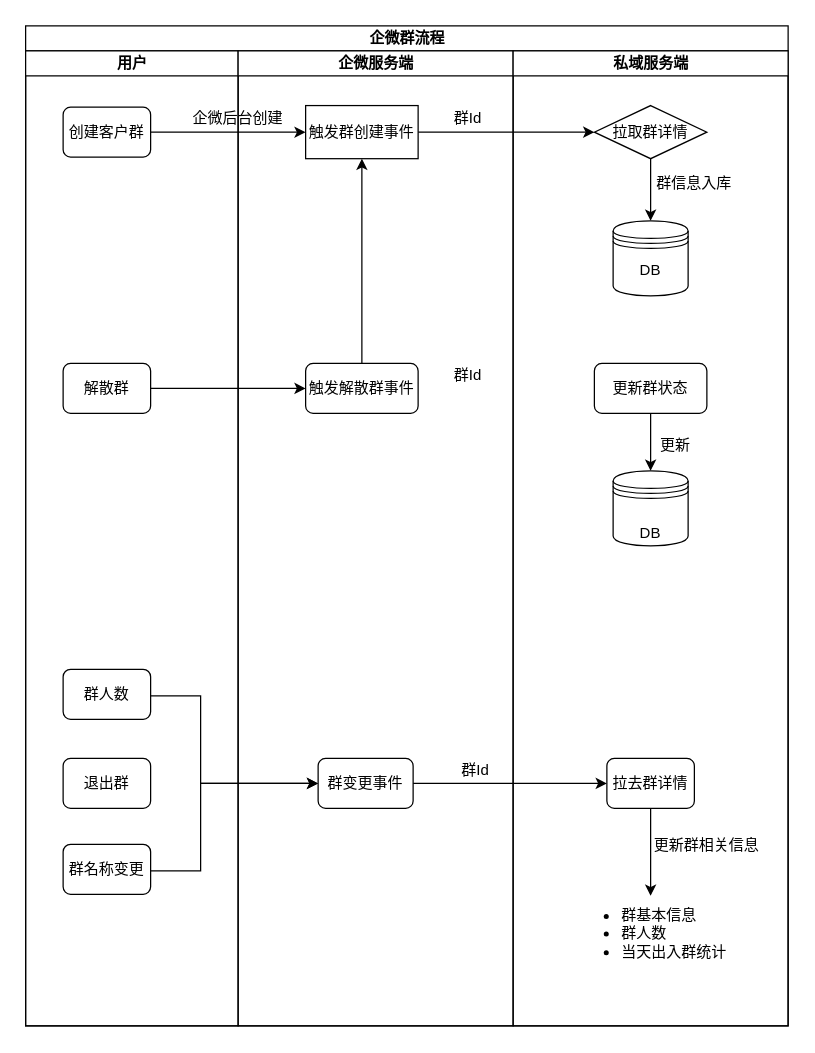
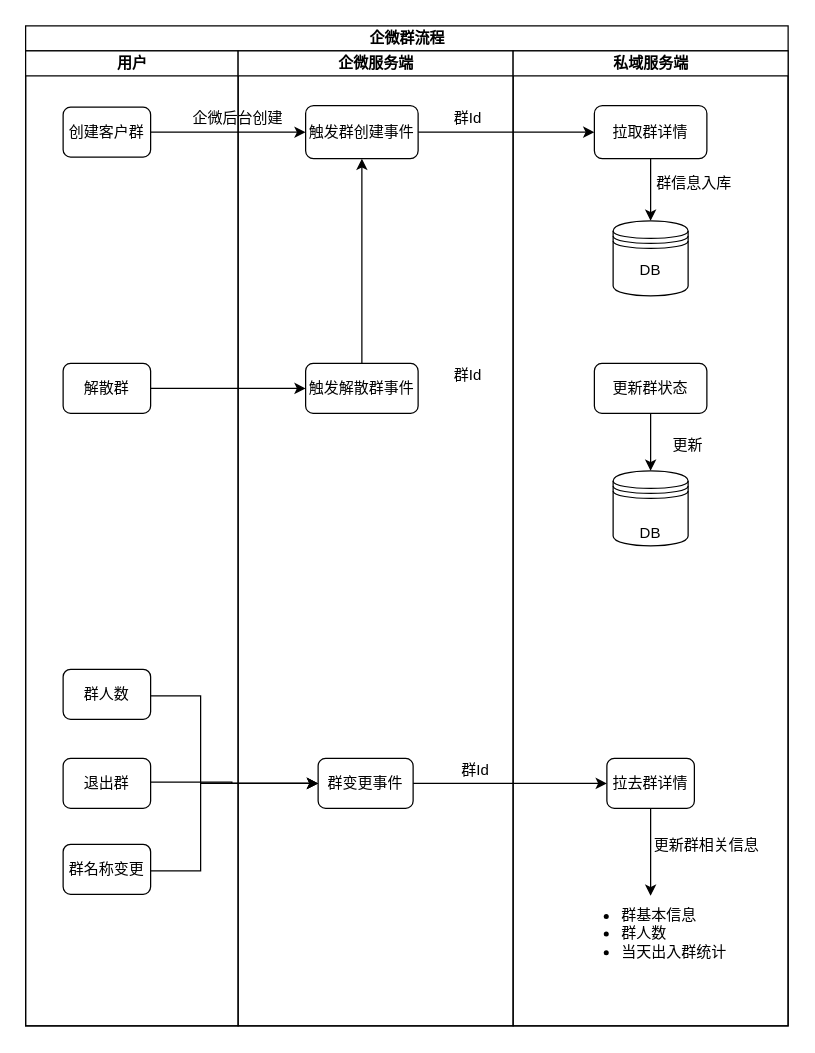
node "触发群创建事件": shape rectangle -> rounded rectangle
node "拉取群详情": shape diamond -> rounded rectangle
node "更新": moved (676, 446) -> (688, 446)
edge "退出群" -> "群变更事件": added
